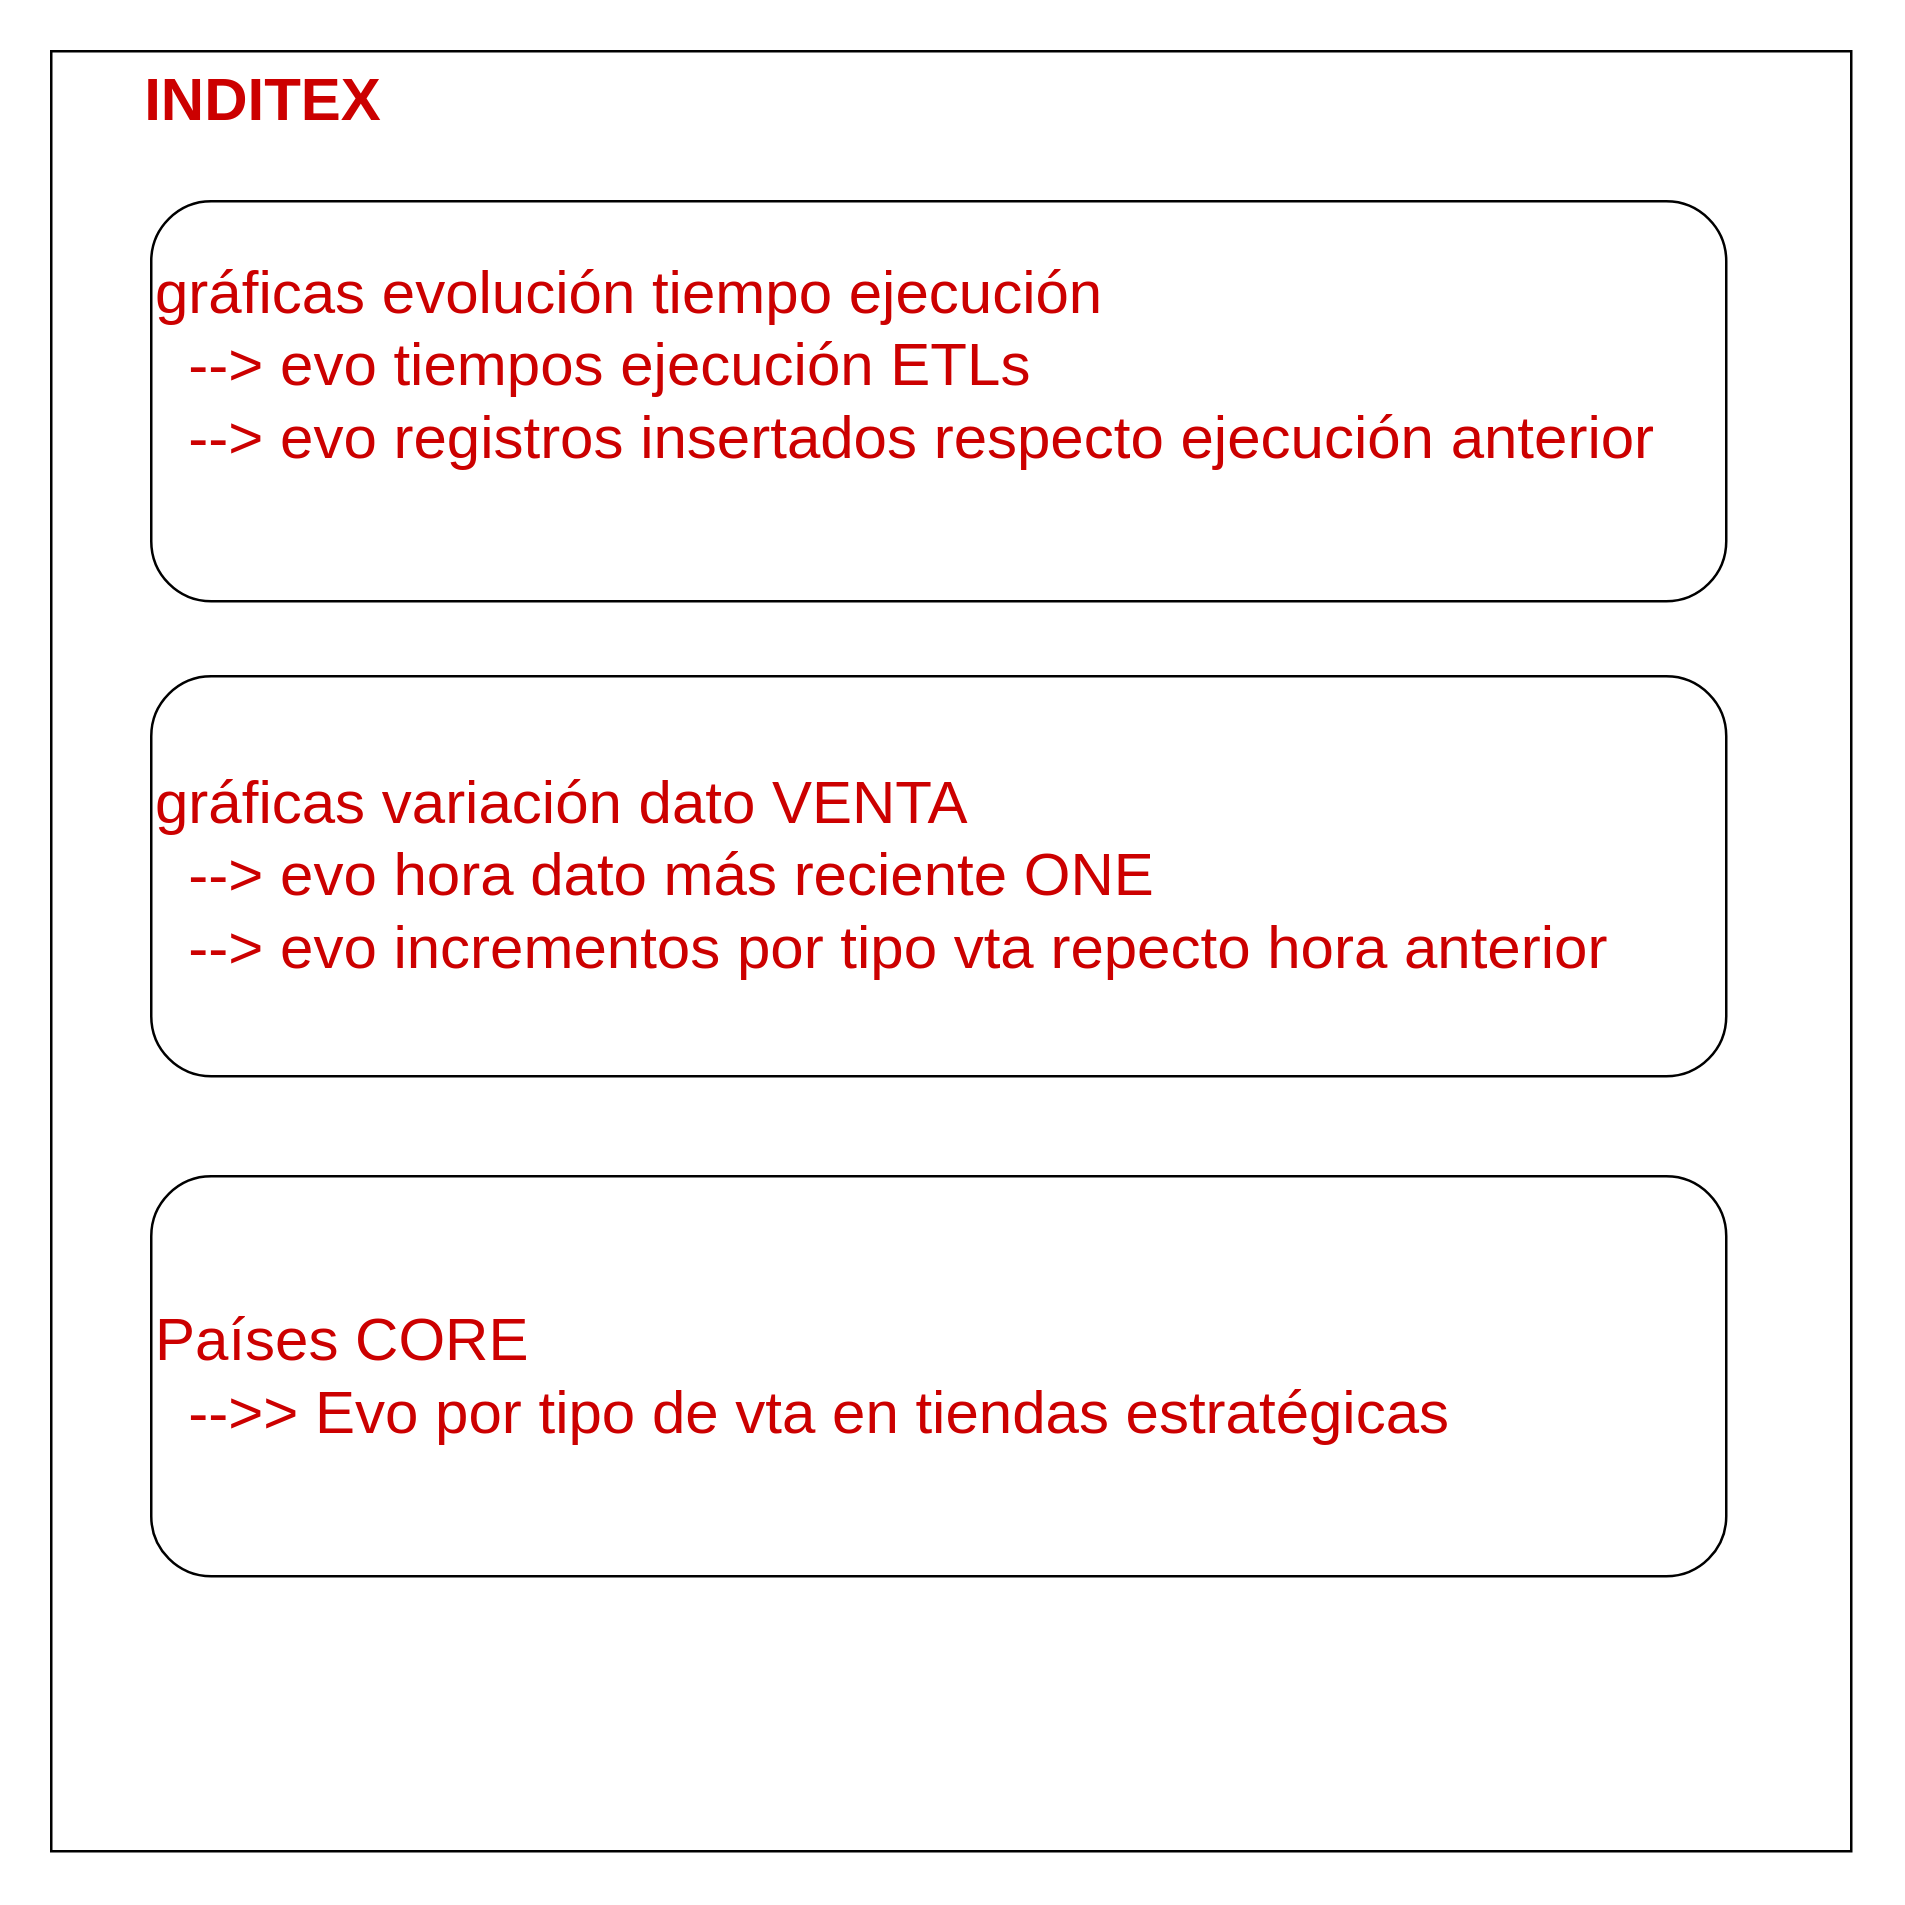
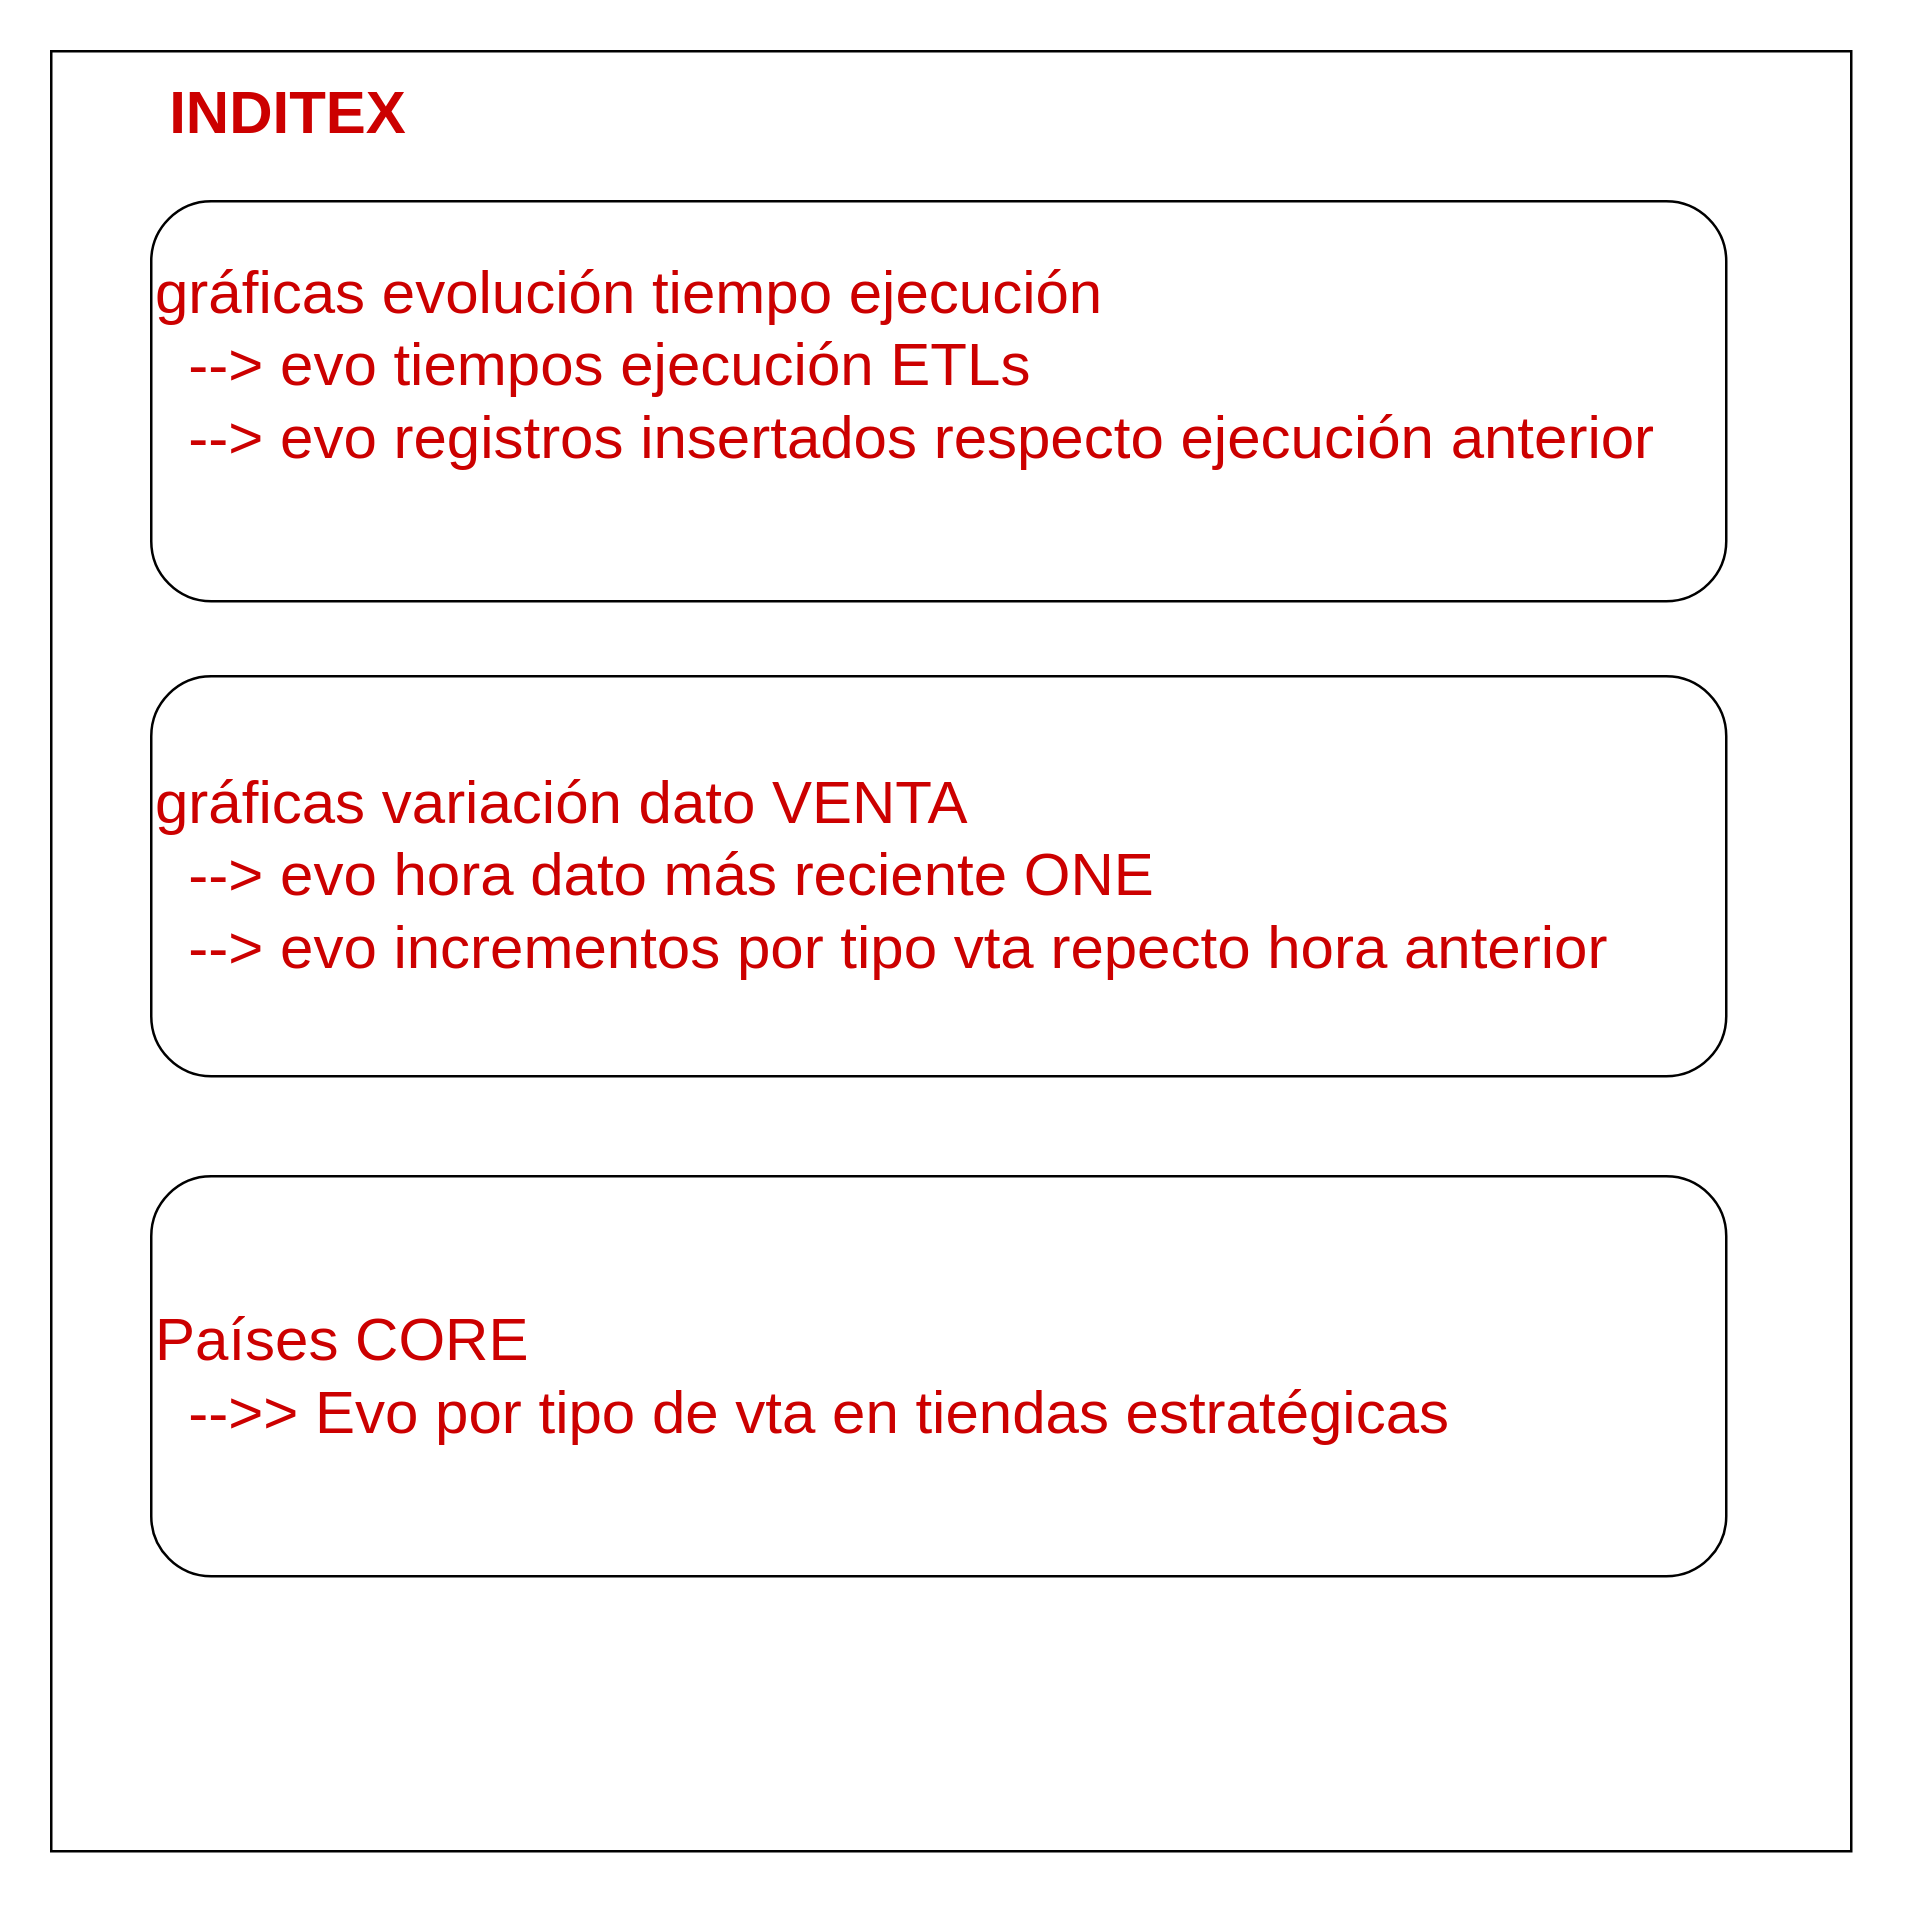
node "INDITEX": moved (264, 101) -> (289, 114)
